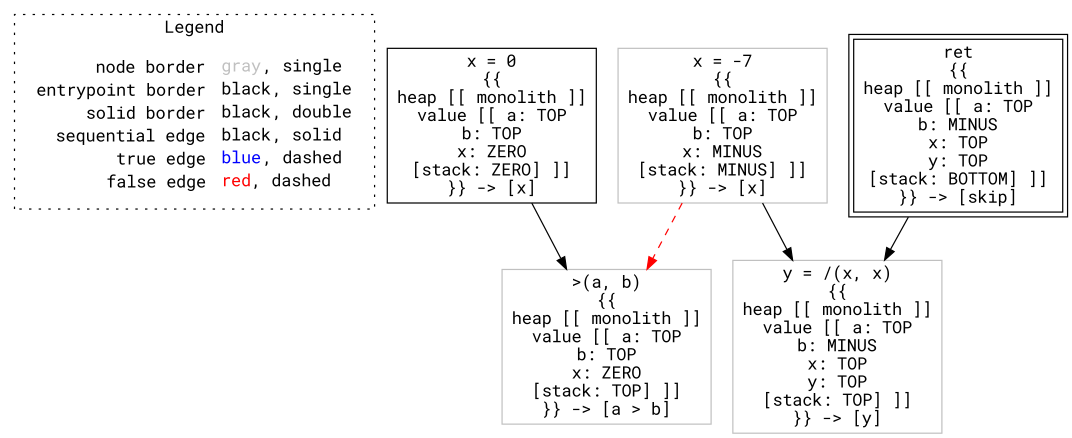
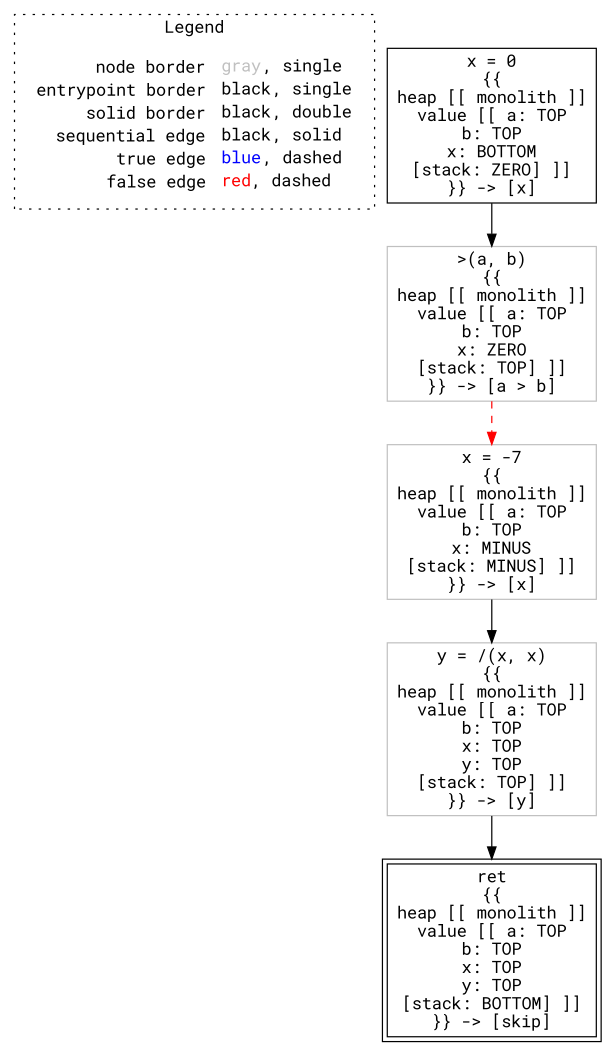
node "ret": text "b: MINUS" -> "b: TOP"
node "x = 0": text "x: ZERO" -> "x: BOTTOM"
edge "x = -7" -> ">(a, b)": reversed
edge "ret" -> "y = /(x, x)": reversed
node "y = /(x, x)": text "b: MINUS" -> "b: TOP"
